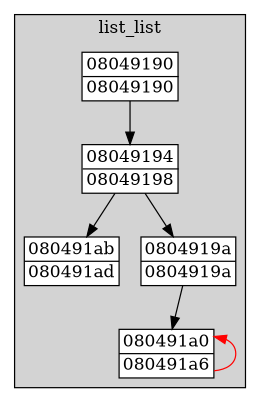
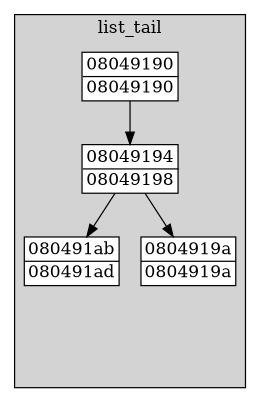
cluster "list_list": label "list_list" -> "list_tail"
node "080491a0": removed
